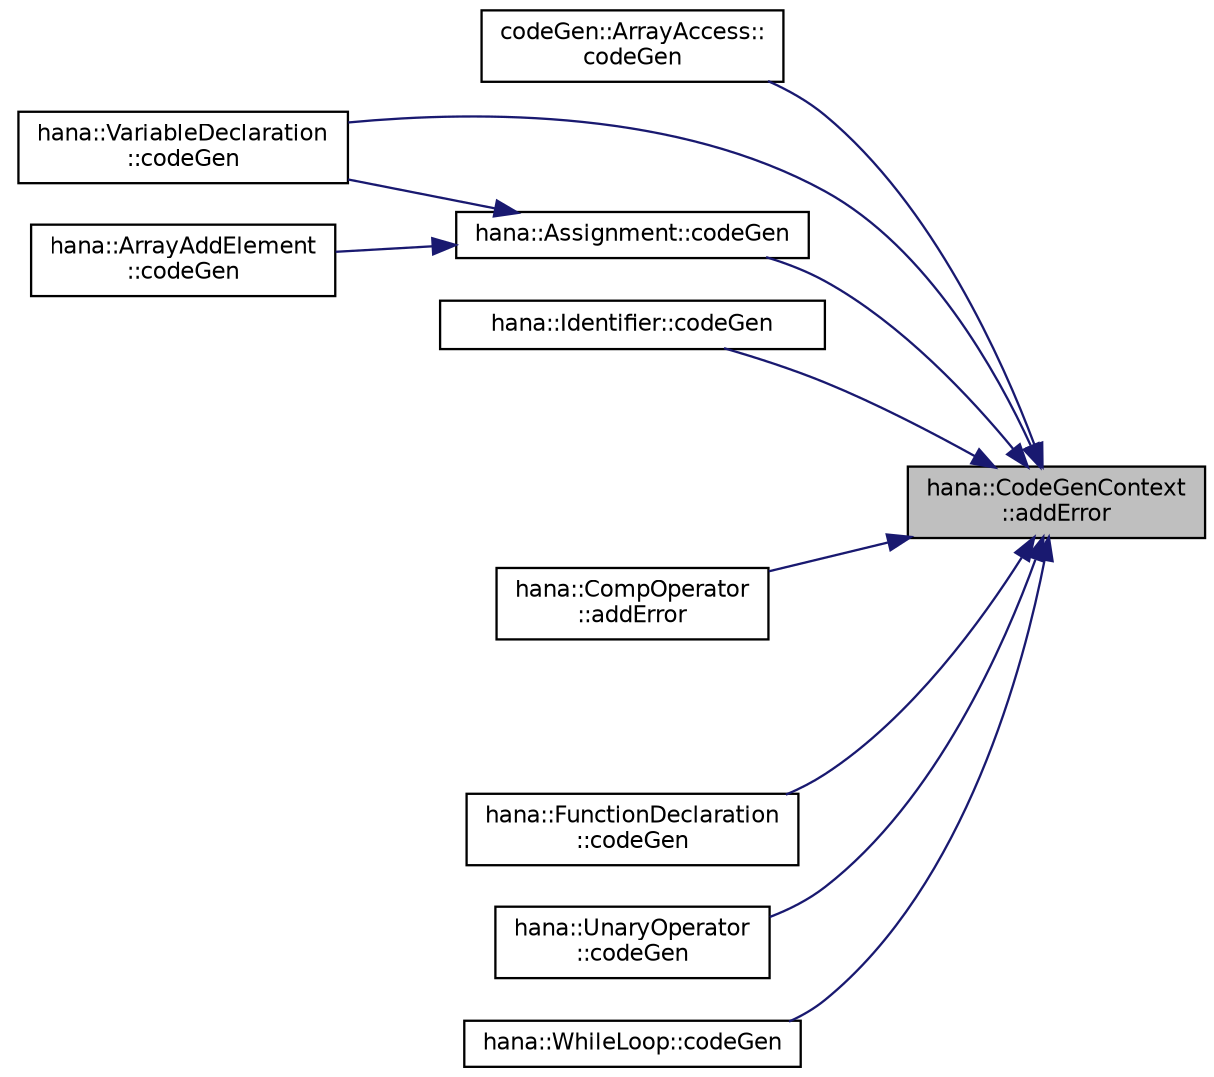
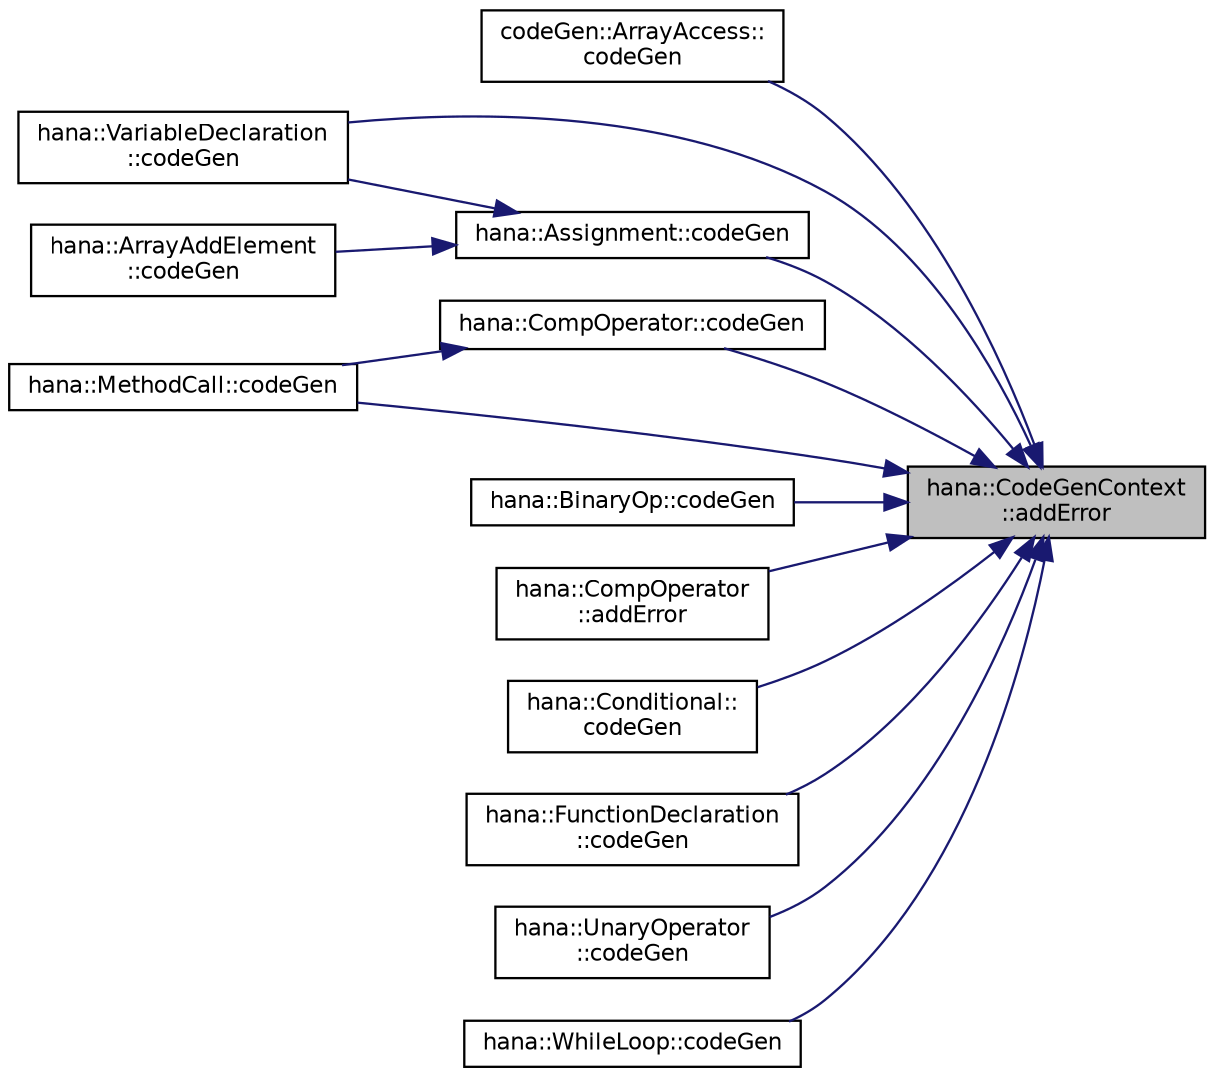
node "hana::Identifier::codeGen": label "hana::Identifier::codeGen" -> "hana::CompOperator::codeGen"
node "hana::MethodCall::codeGen": added
node "hana::BinaryOp::codeGen": added
node "hana::Conditional:: codeGen": added
